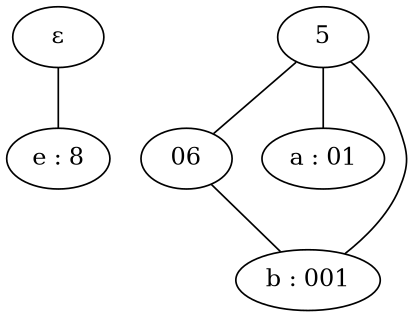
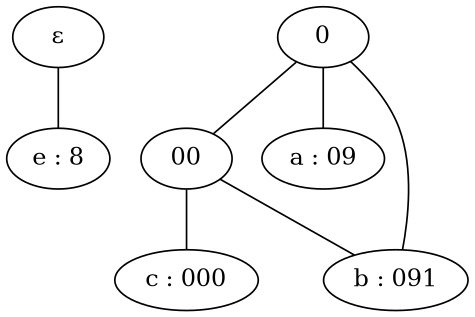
node "5": label "5" -> "0"
node "06": label "06" -> "00"
node "a : 01": label "a : 01" -> "a : 09"
node "c : 000": added
node "b : 001": label "b : 001" -> "b : 091"
